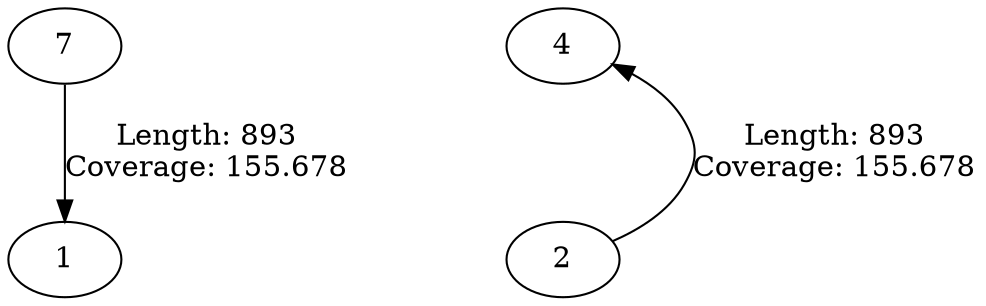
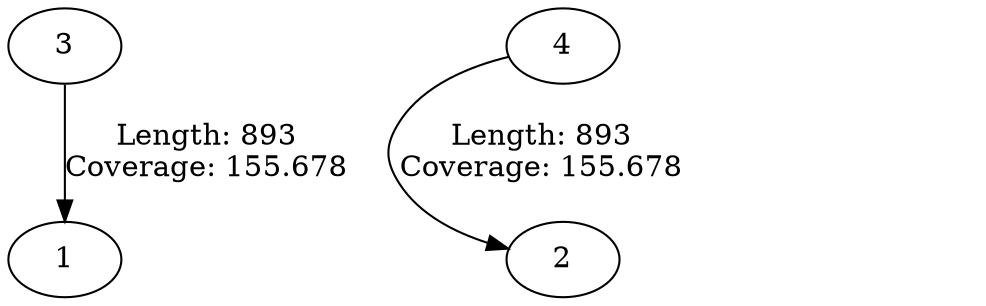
node "7": label "7" -> "3"
edge "2" -> "4": reversed
